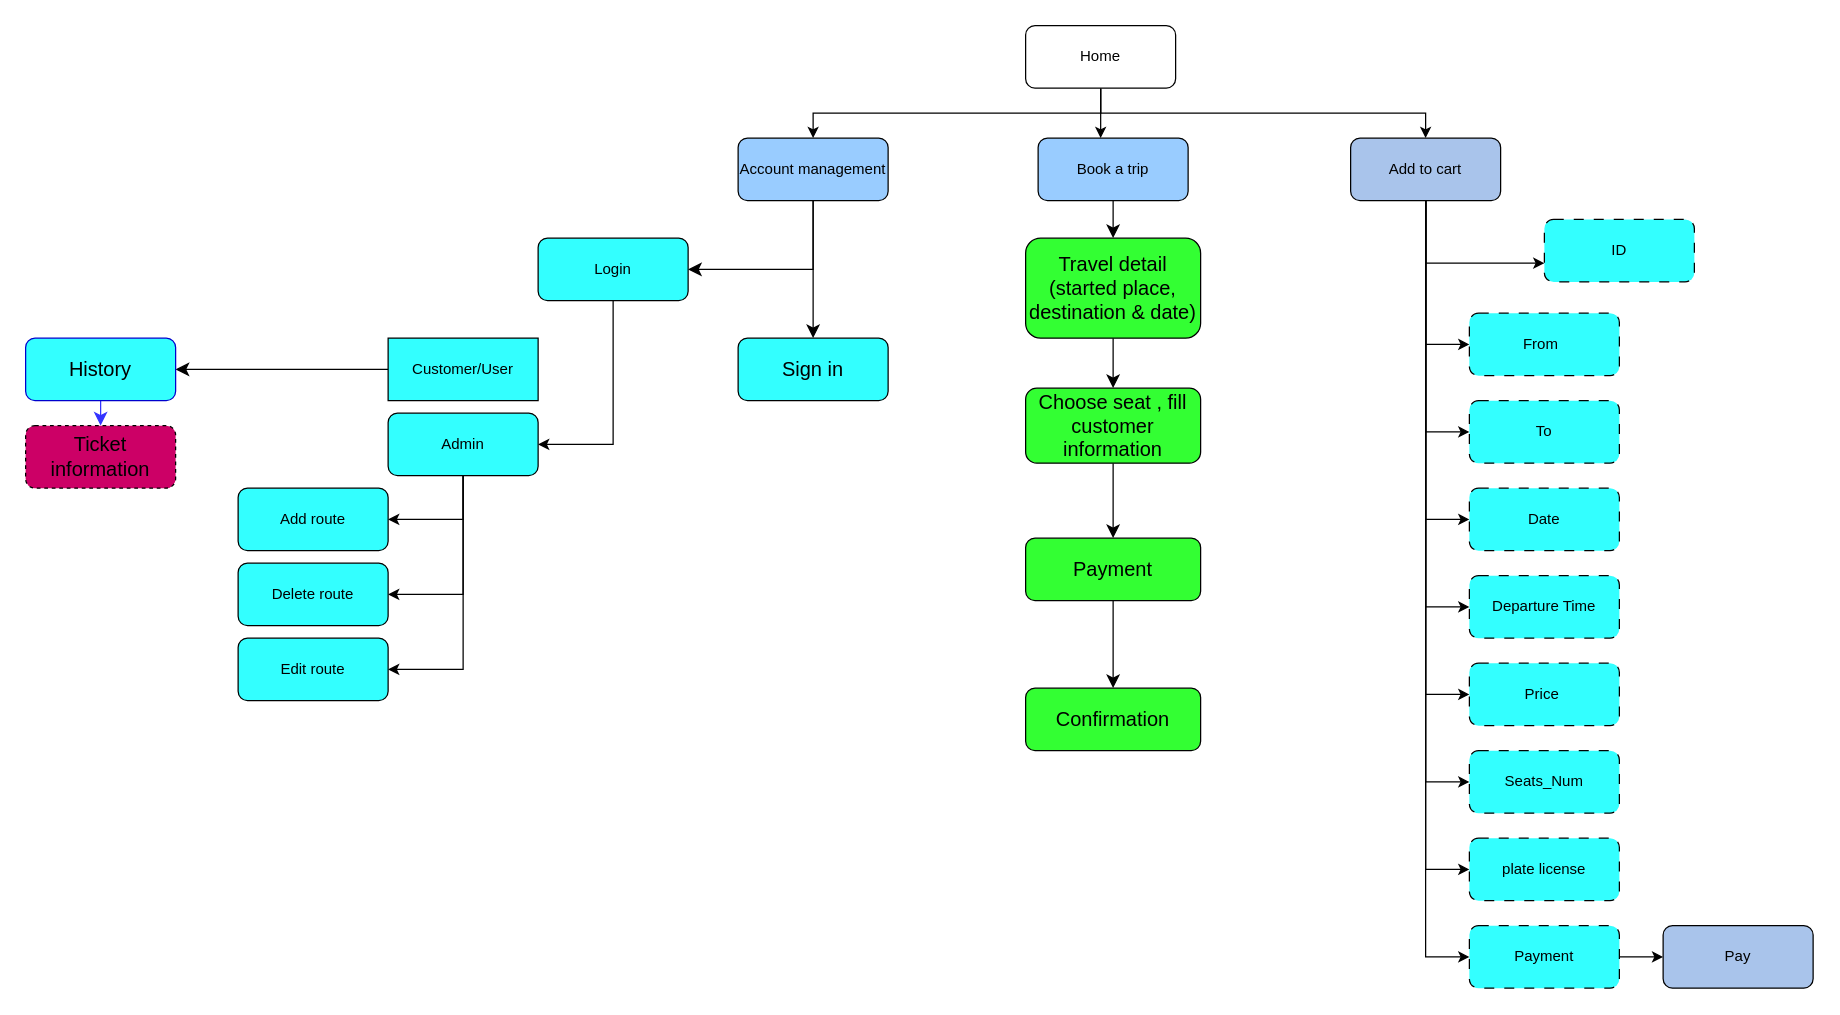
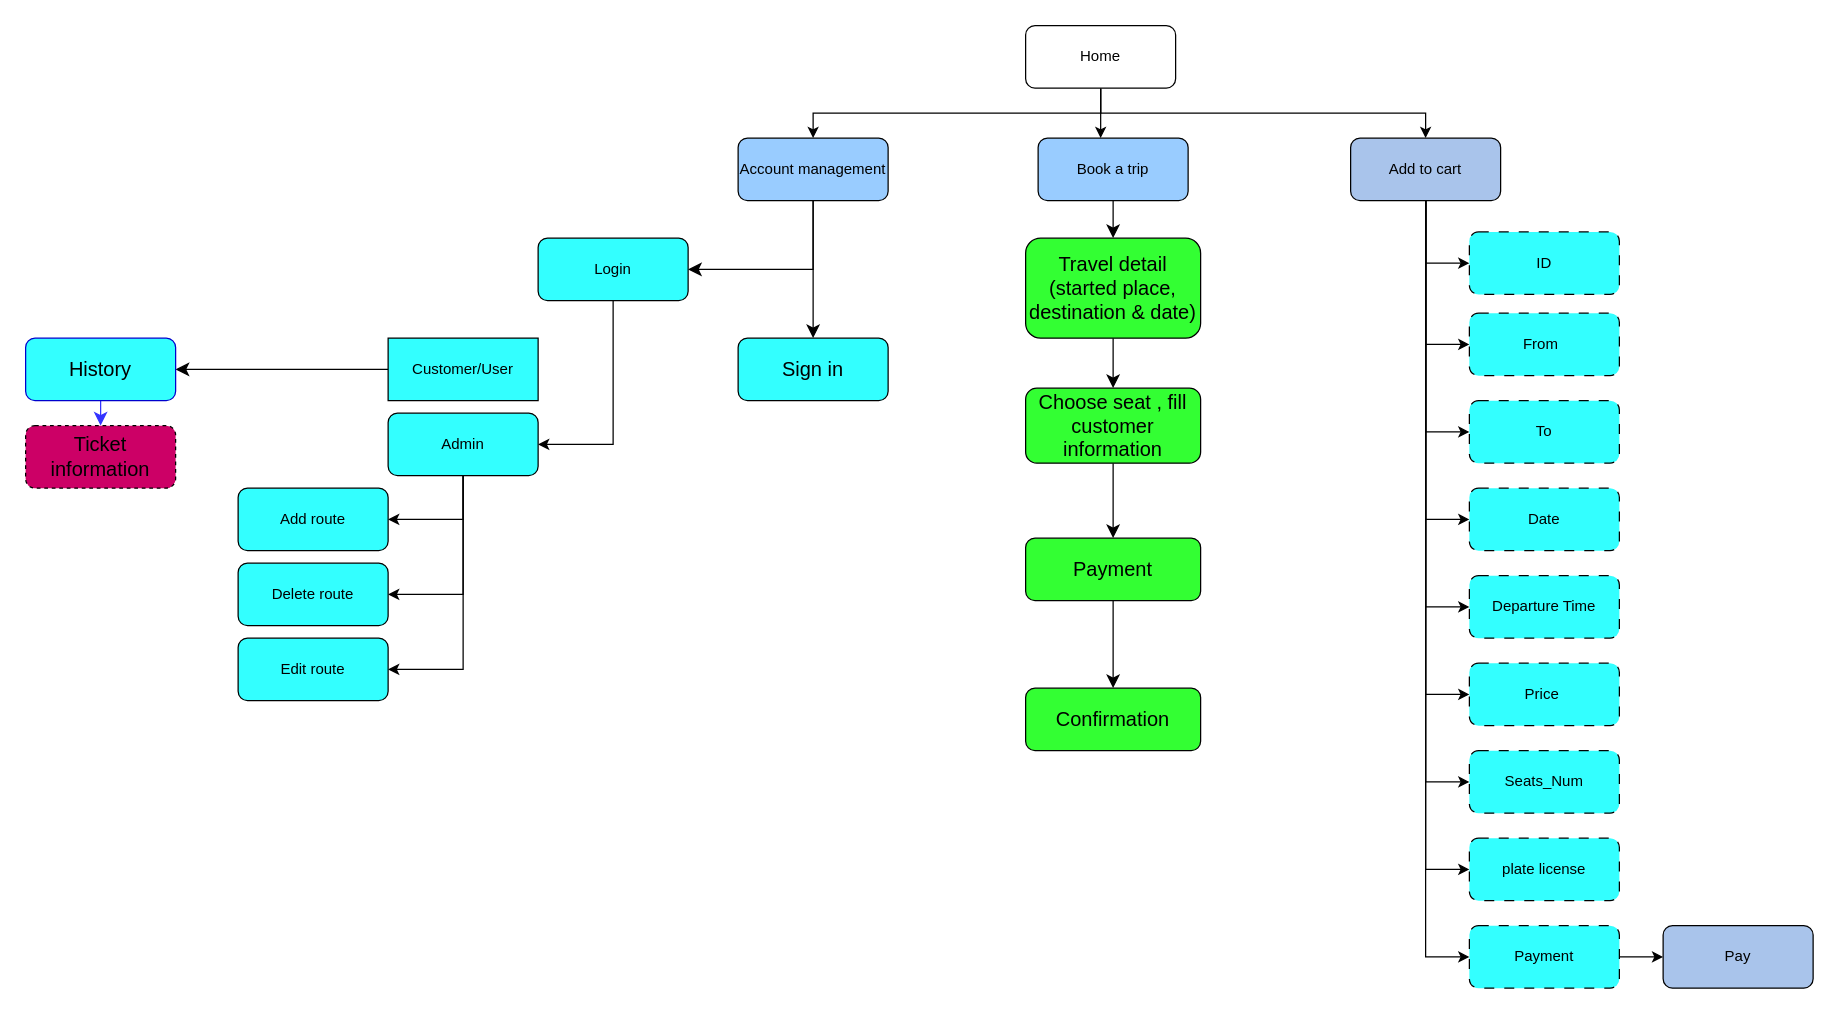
node "ID": moved (1619, 251) -> (1544, 263)
